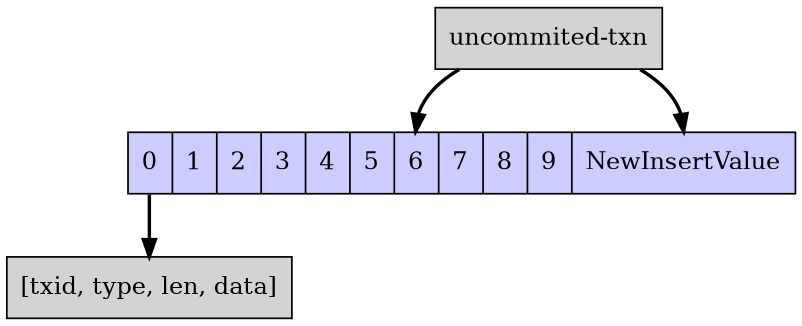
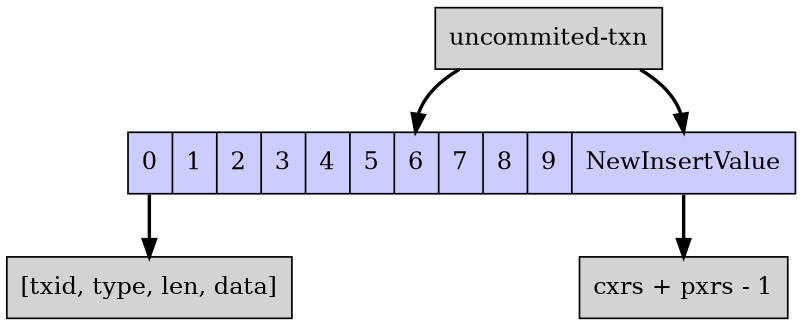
node "cxrs + pxrs - 1": added
